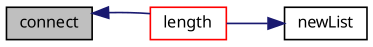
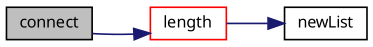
edge "length" -> "connect": reversed
